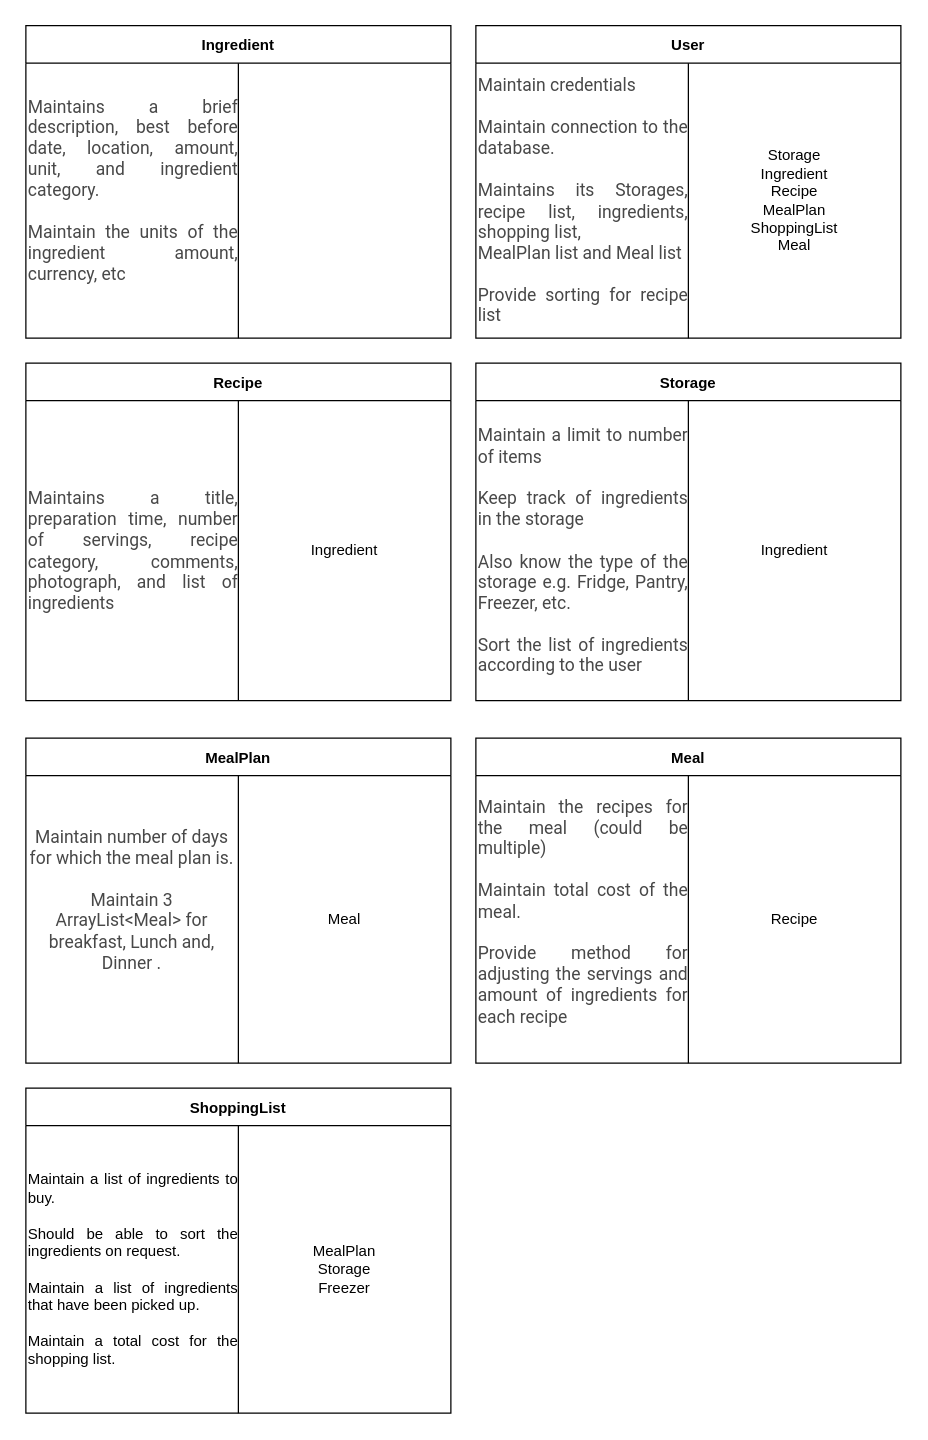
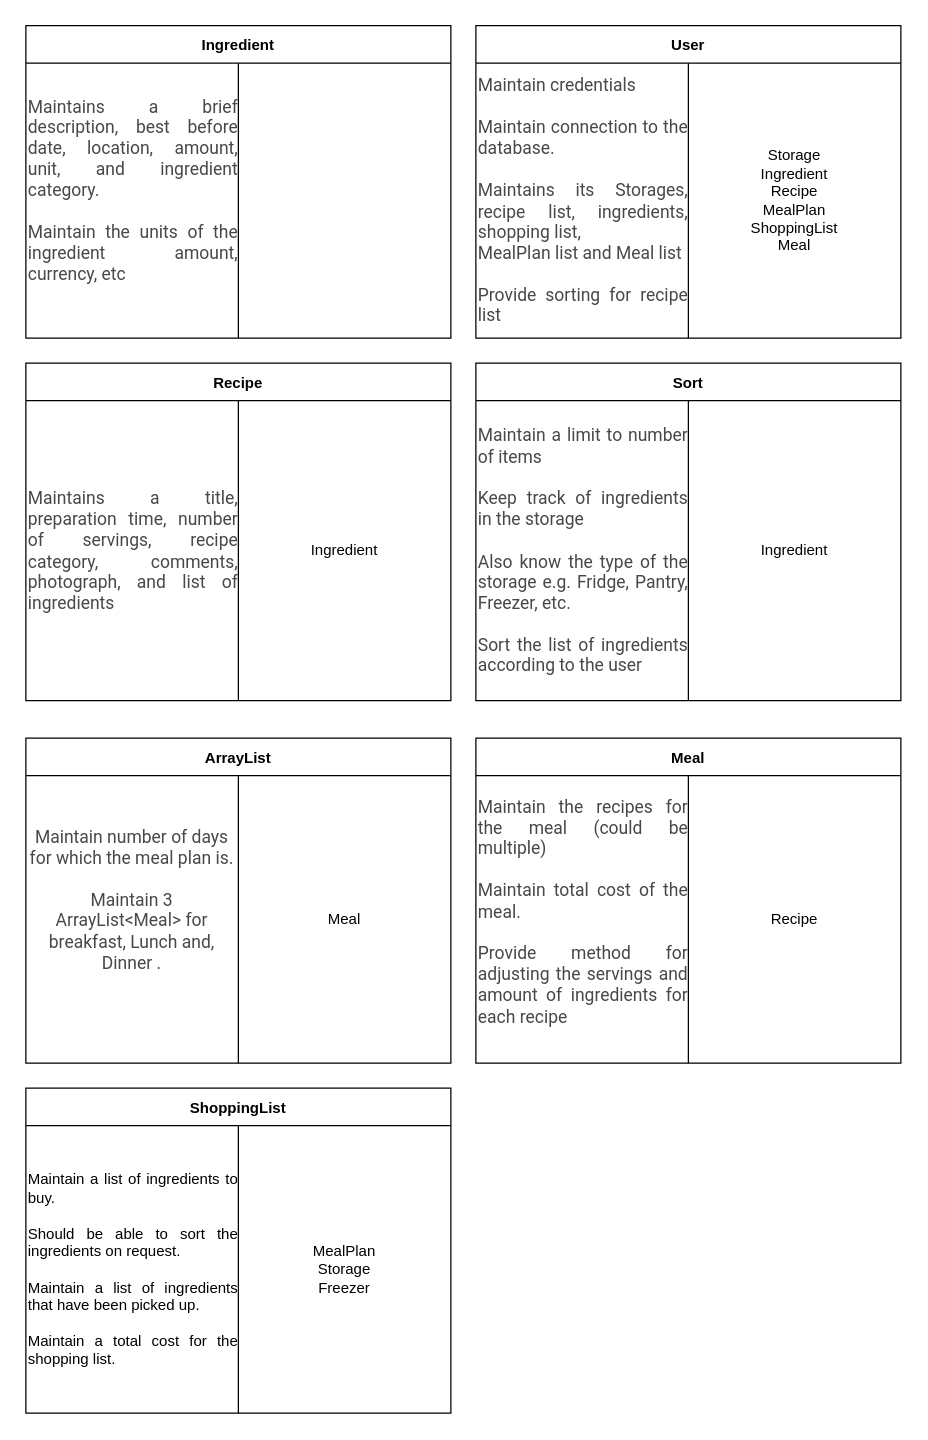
node "Storage": label "Storage" -> "Sort"
node "MealPlan": label "MealPlan" -> "ArrayList"
